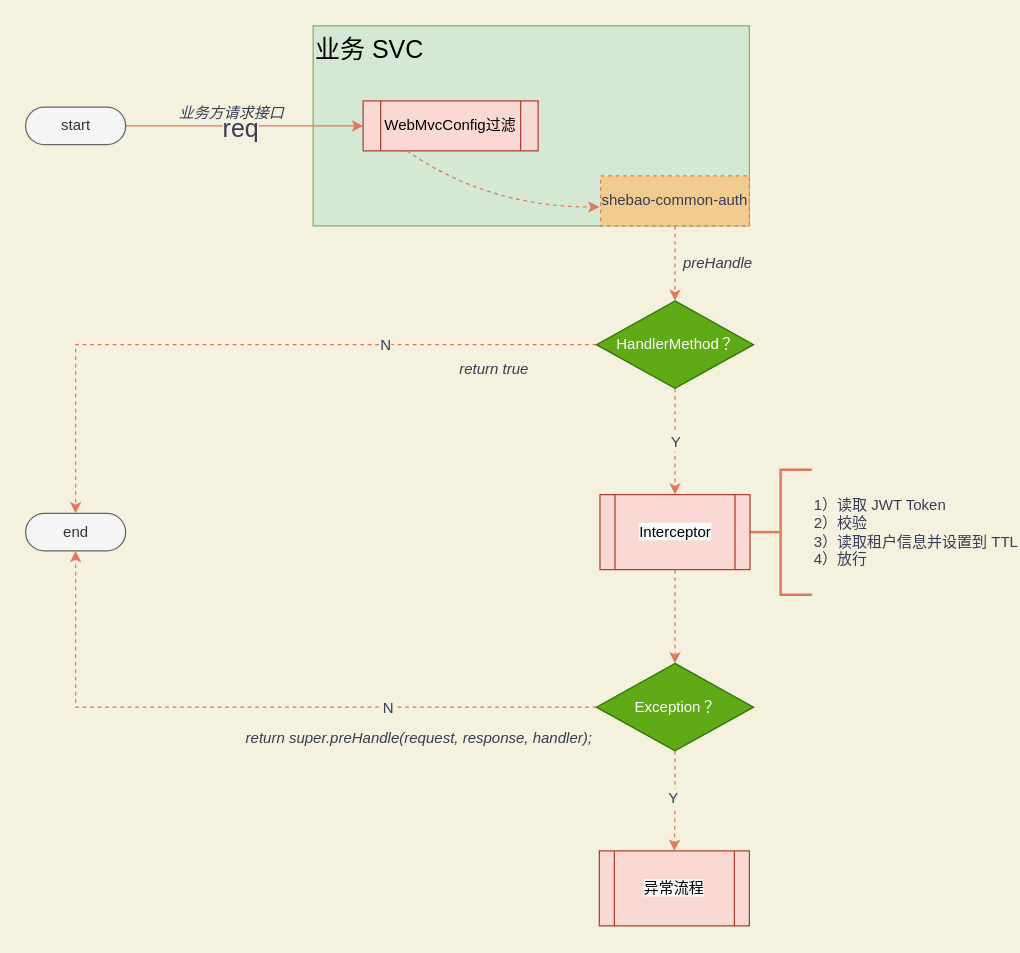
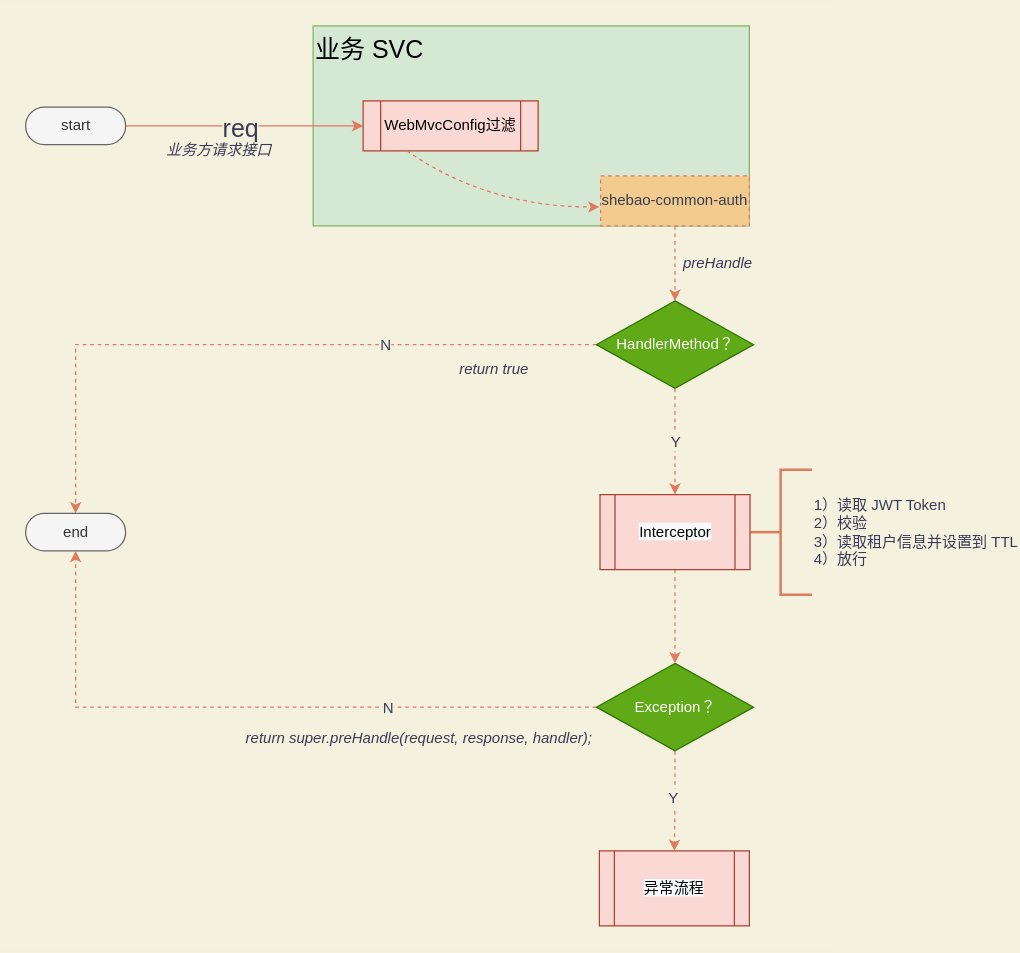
node "业务方请求接口": moved (232, 113) -> (219, 151)
